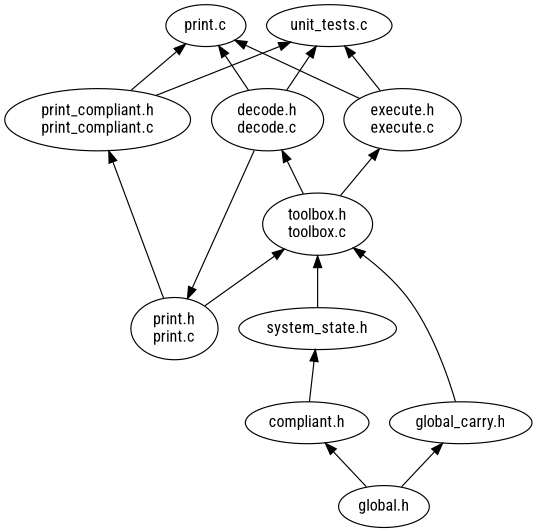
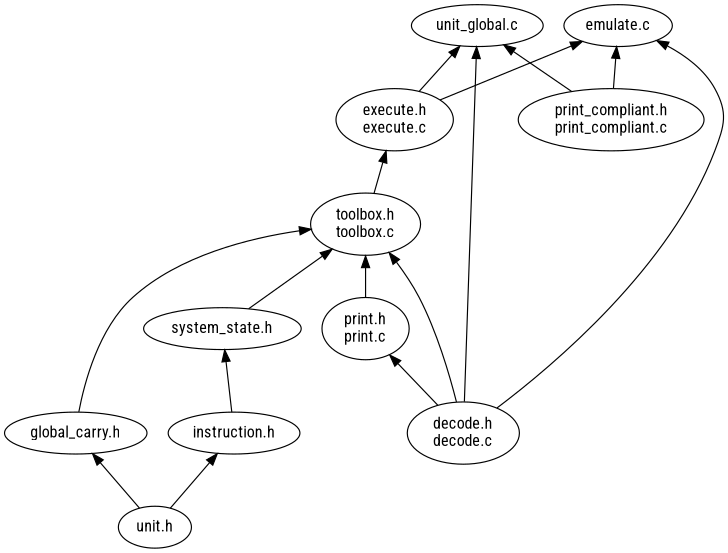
node "print.c": label "print.c" -> "emulate.c"
node "unit_tests.c": label "unit_tests.c" -> "unit_global.c"
edge "toolbox.h toolbox.c" -> "decode.h decode.c": reversed
edge "print.h print.c" -> "print_compliant.h print_compliant.c": removed
node "compliant.h": label "compliant.h" -> "instruction.h"
node "global.h": label "global.h" -> "unit.h"
